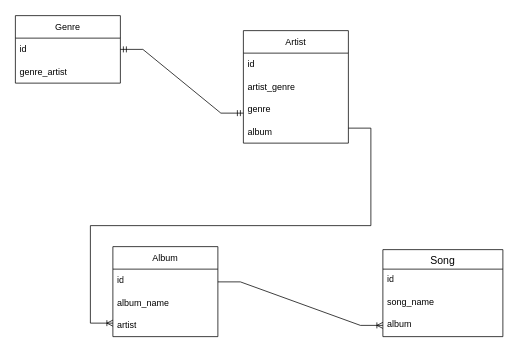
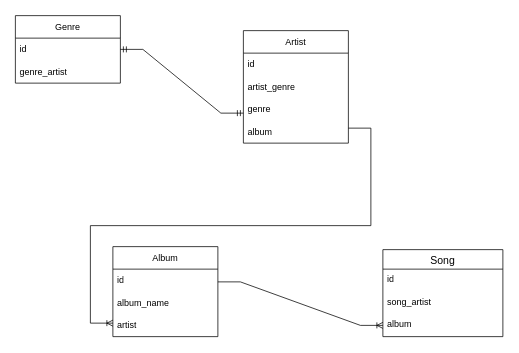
node "song_name": label "song_name" -> "song_artist"
